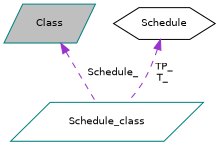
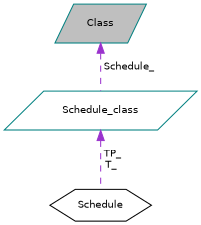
edge "Schedule_class" -> "Schedule": reversed
